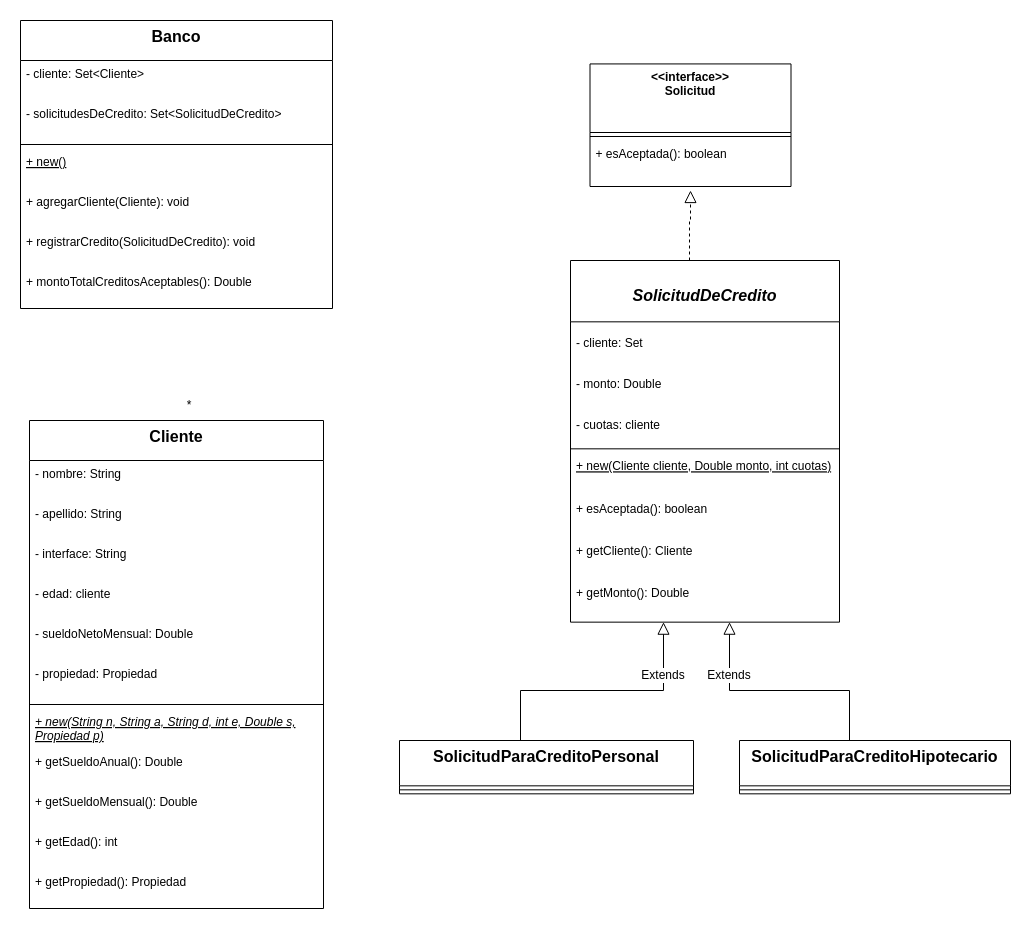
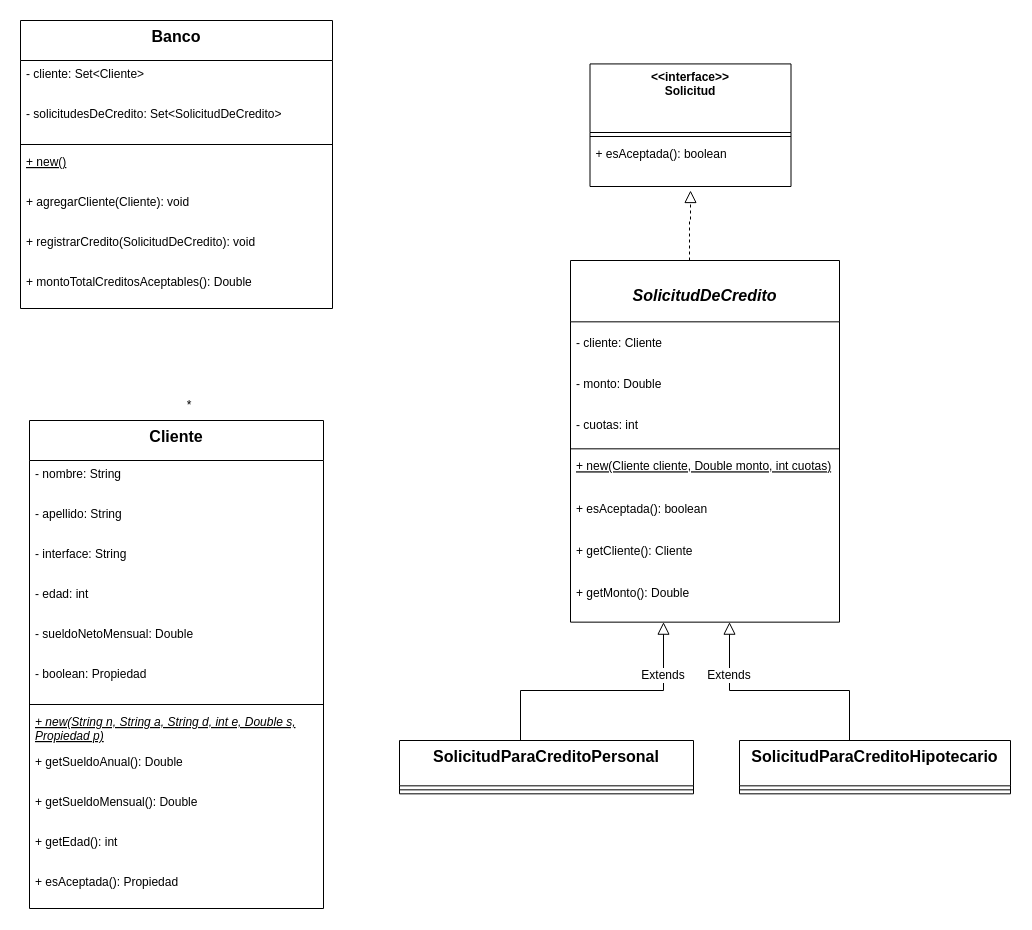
node "- cliente: Set": label "- cliente: Set" -> "- cliente: Cliente"
node "- cuotas: cliente": label "- cuotas: cliente" -> "- cuotas: int"
node "- edad: cliente": label "- edad: cliente" -> "- edad: int"
node "- propiedad: Propiedad": label "- propiedad: Propiedad" -> "- boolean: Propiedad"
node "+ getPropiedad(): Propiedad": label "+ getPropiedad(): Propiedad" -> "+ esAceptada(): Propiedad"
